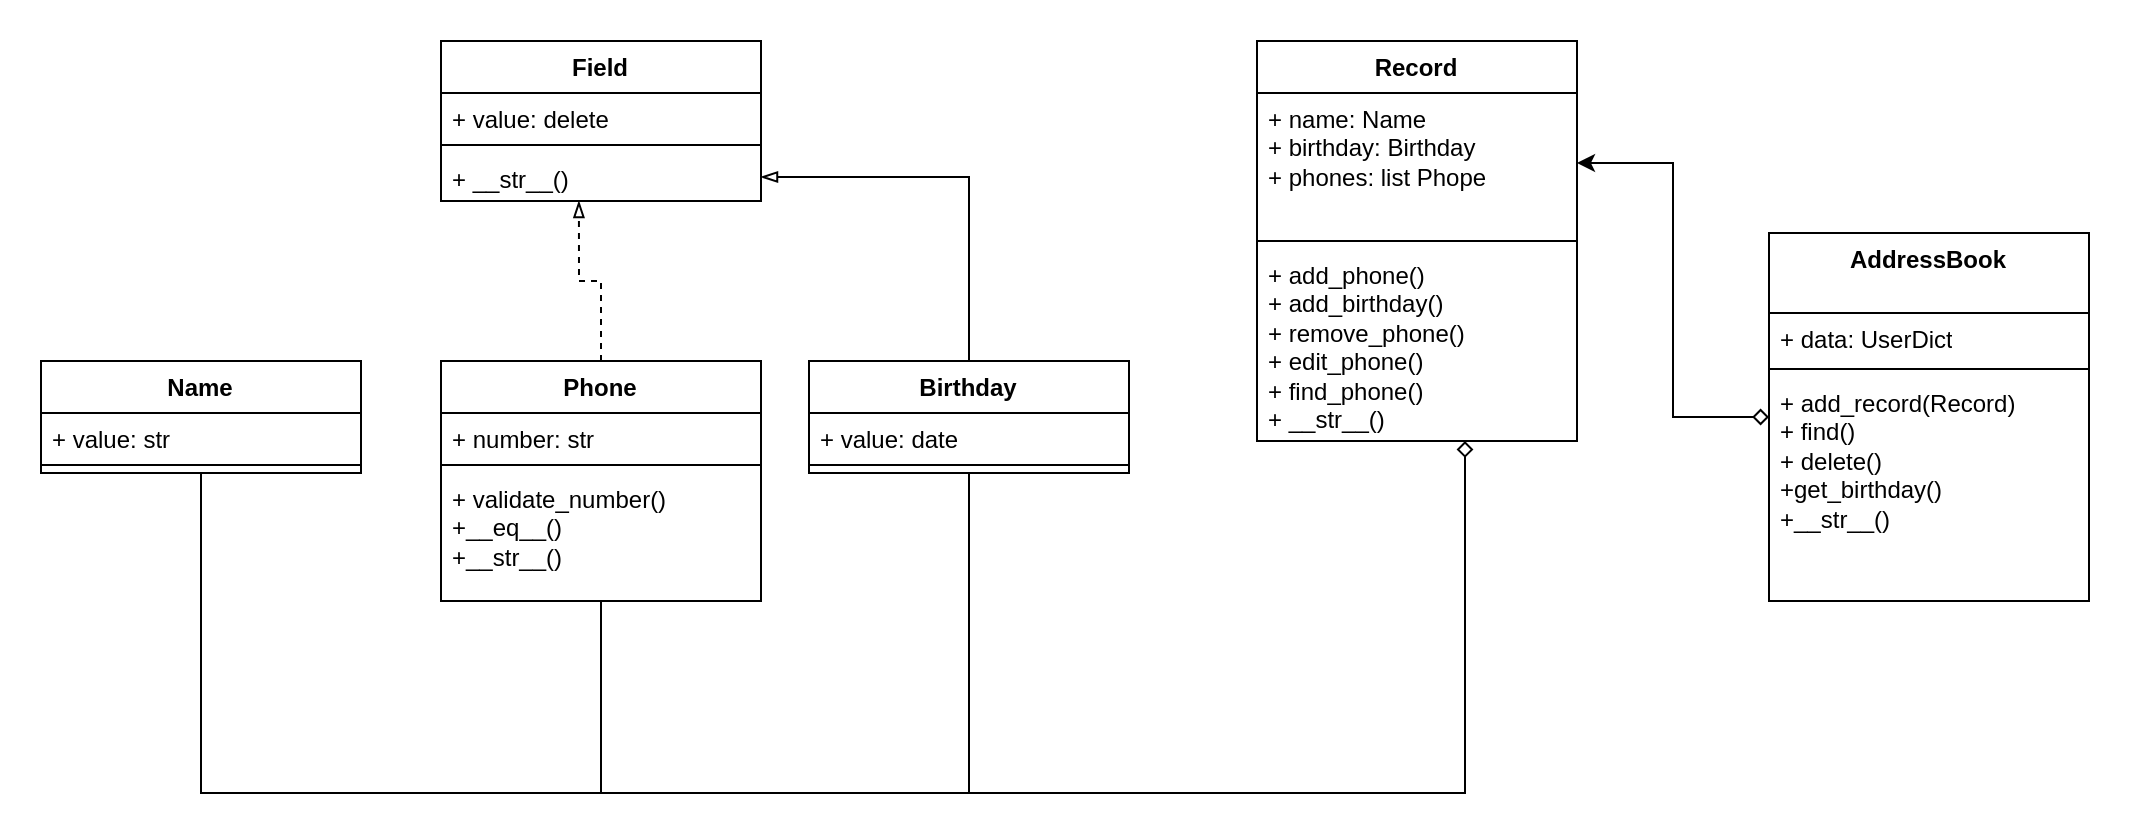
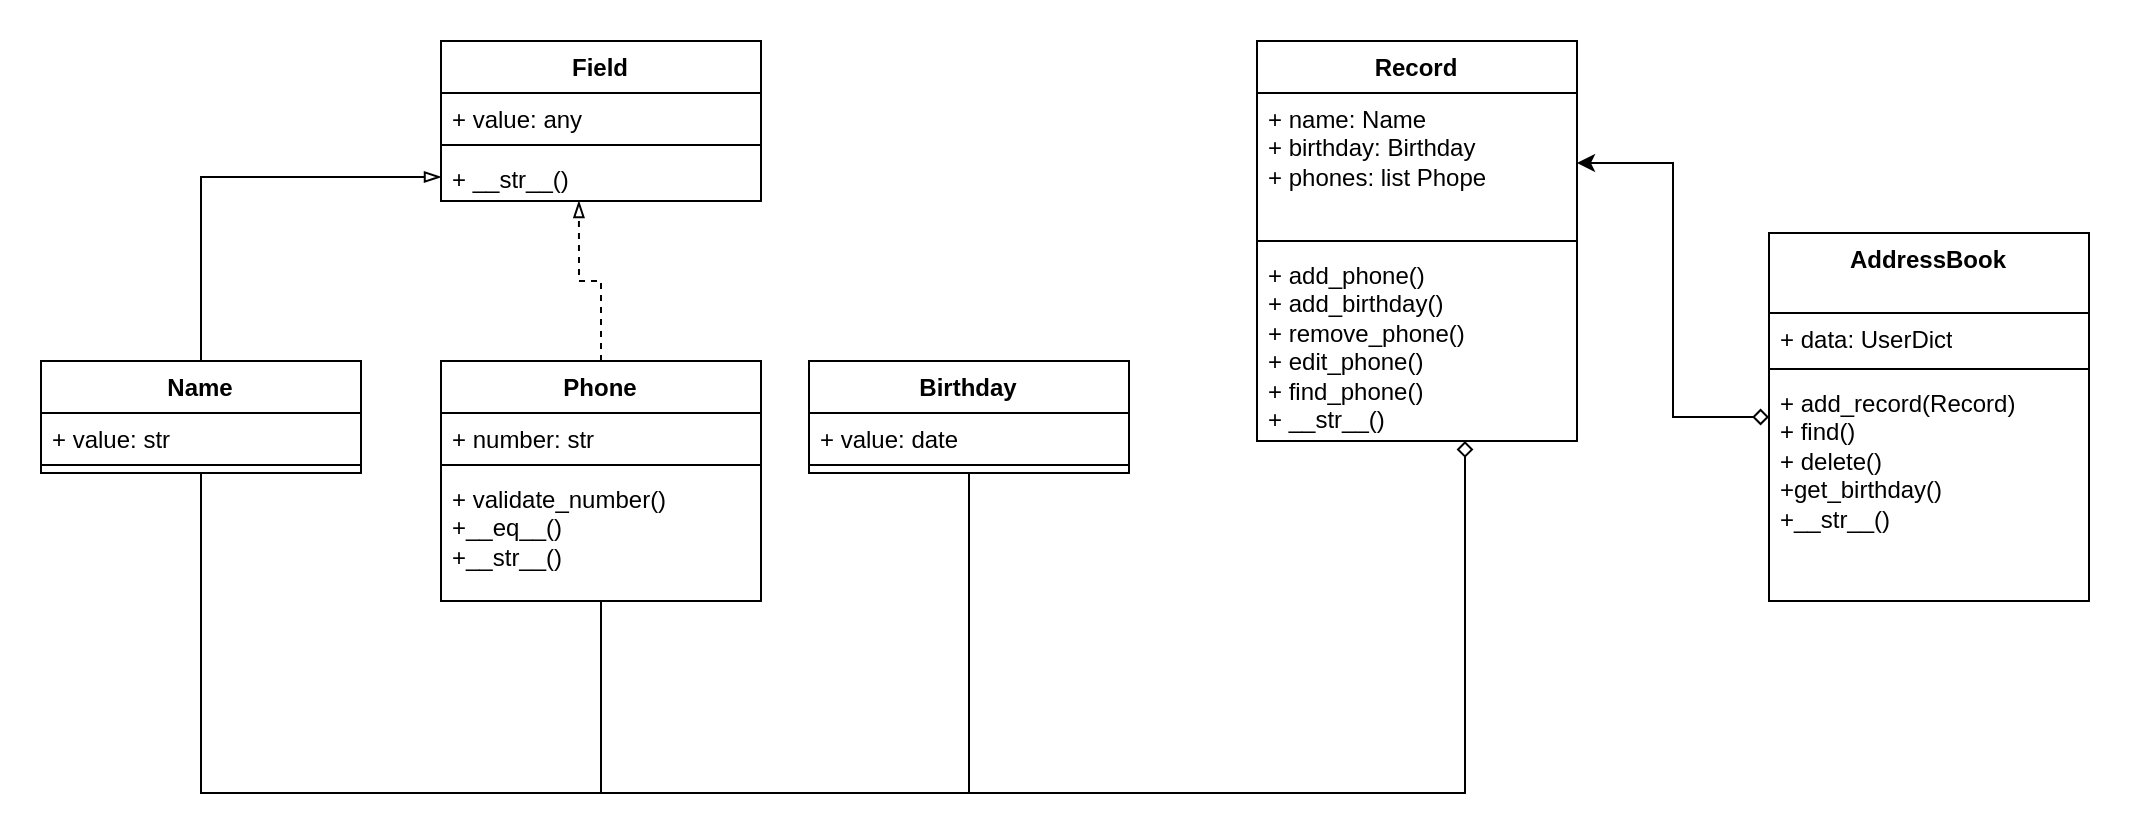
node "+ value: delete": label "+ value: delete" -> "+ value: any"
edge "Name" -> "+ __str__()": added
edge "Birthday" -> "+ __str__()": removed
